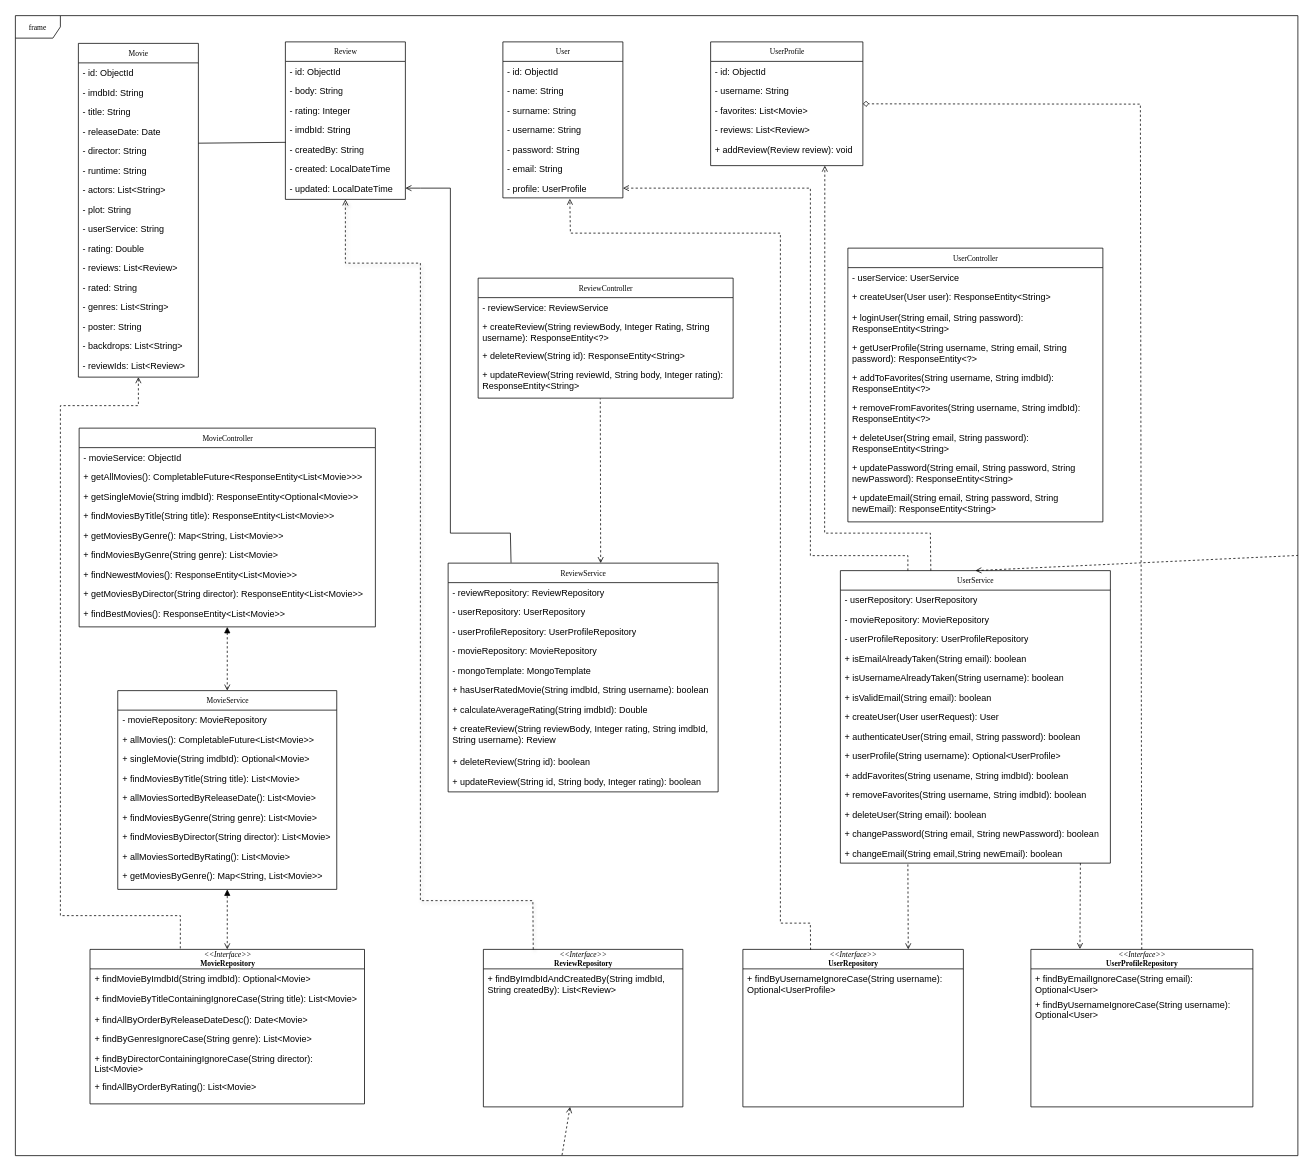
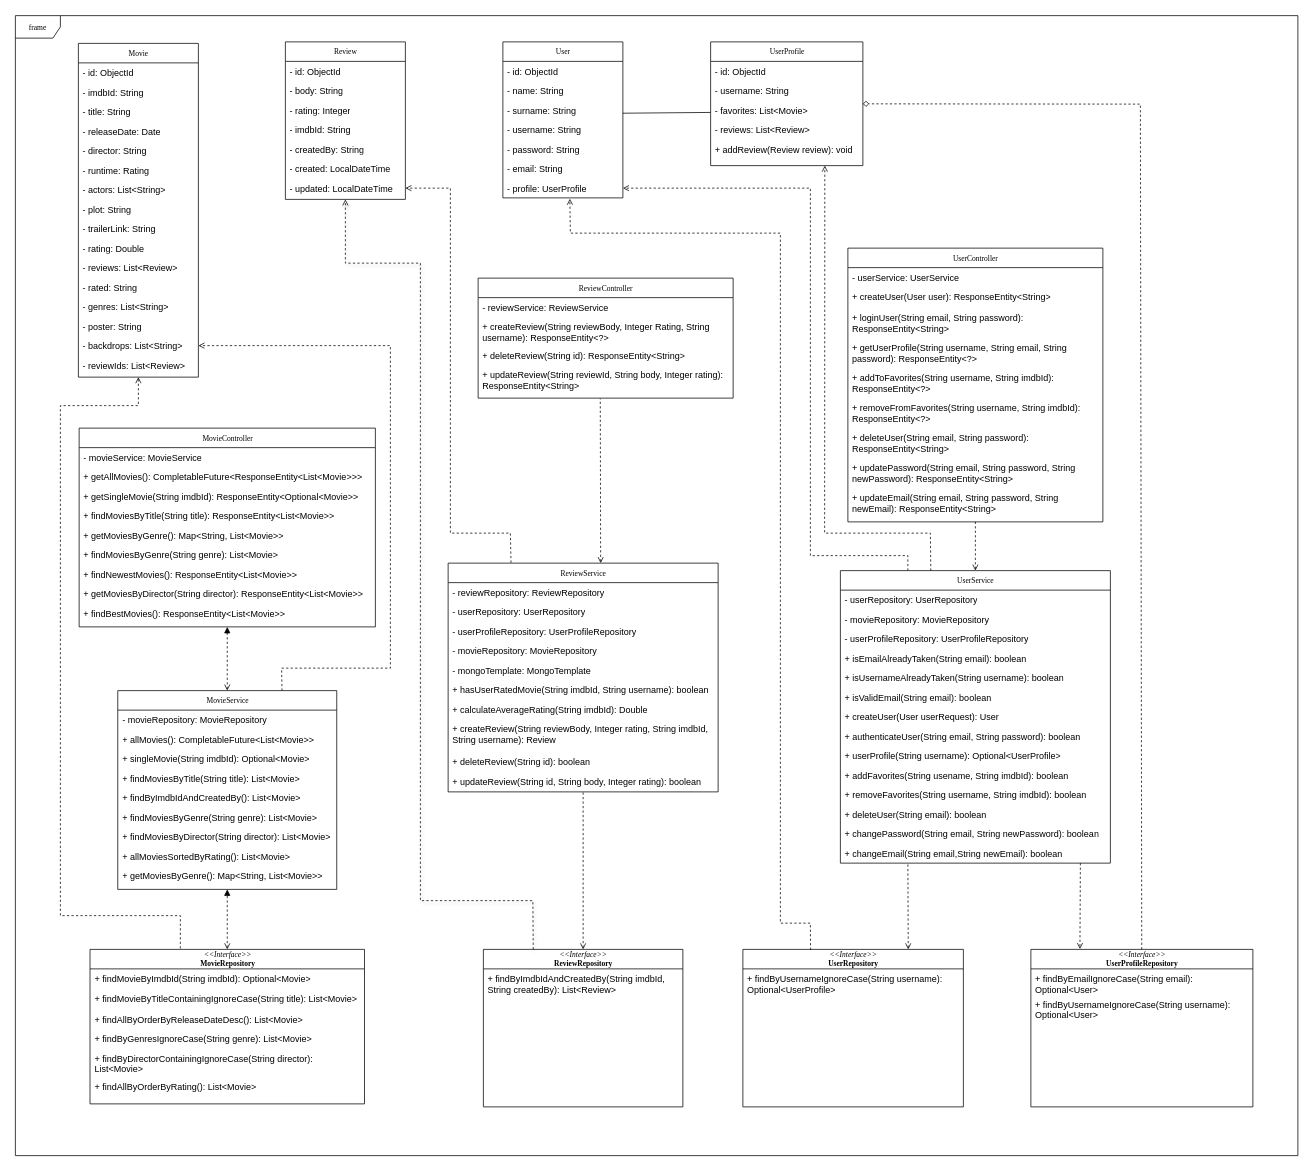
edge "- surname: String" -- "- favorites: List<Movie>": added
edge "- createdBy: String" -- "- director: String": removed
node "- runtime: String": label "- runtime: String" -> "- runtime: Rating"
node "- userService: String": label "- userService: String" -> "- trailerLink: String"
edge "ReviewService" -> "- updated: LocalDateTime": style solid -> dashed
node "- movieService: ObjectId": label "- movieService: ObjectId" -> "- movieService: MovieService"
edge "MovieService" -> "- backdrops: List<String>": added
edge "frame" -> "UserService": now "UserController" -> "UserService"
node "+ allMoviesSortedByReleaseDate(): List<Movie>": label "+ allMoviesSortedByReleaseDate(): List<Movie>" -> "+ findByImdbIdAndCreatedBy(): List<Movie>"
node "+ findAllByOrderByReleaseDateDesc(): Date<Movie>": label "+ findAllByOrderByReleaseDateDesc(): Date<Movie>" -> "+ findAllByOrderByReleaseDateDesc(): List<Movie>"
edge "frame" -> "<<Interface>> ReviewRepository": now "ReviewService" -> "<<Interface>> ReviewRepository"
